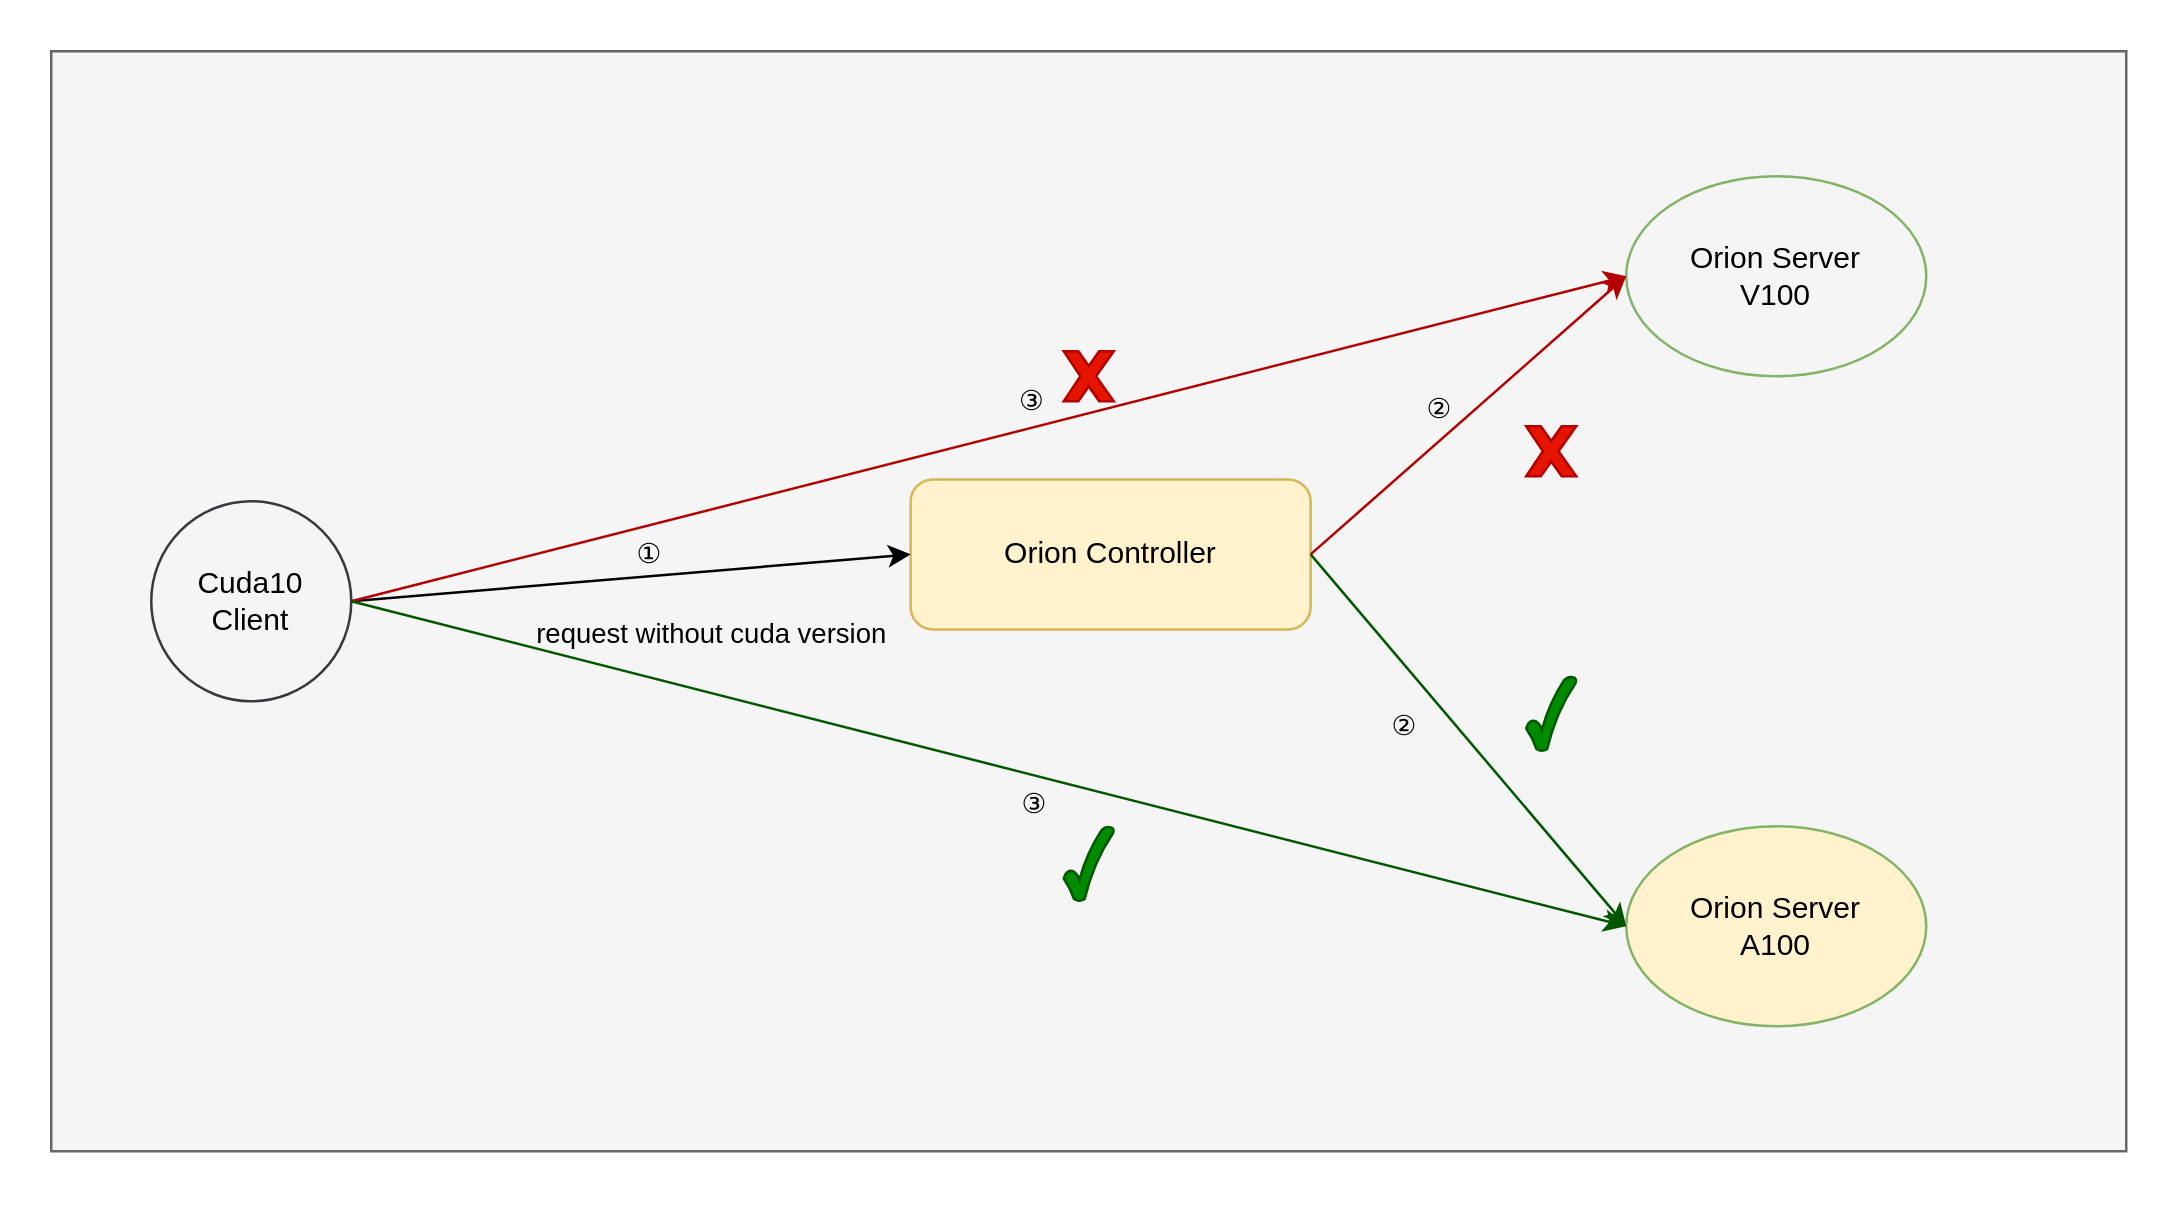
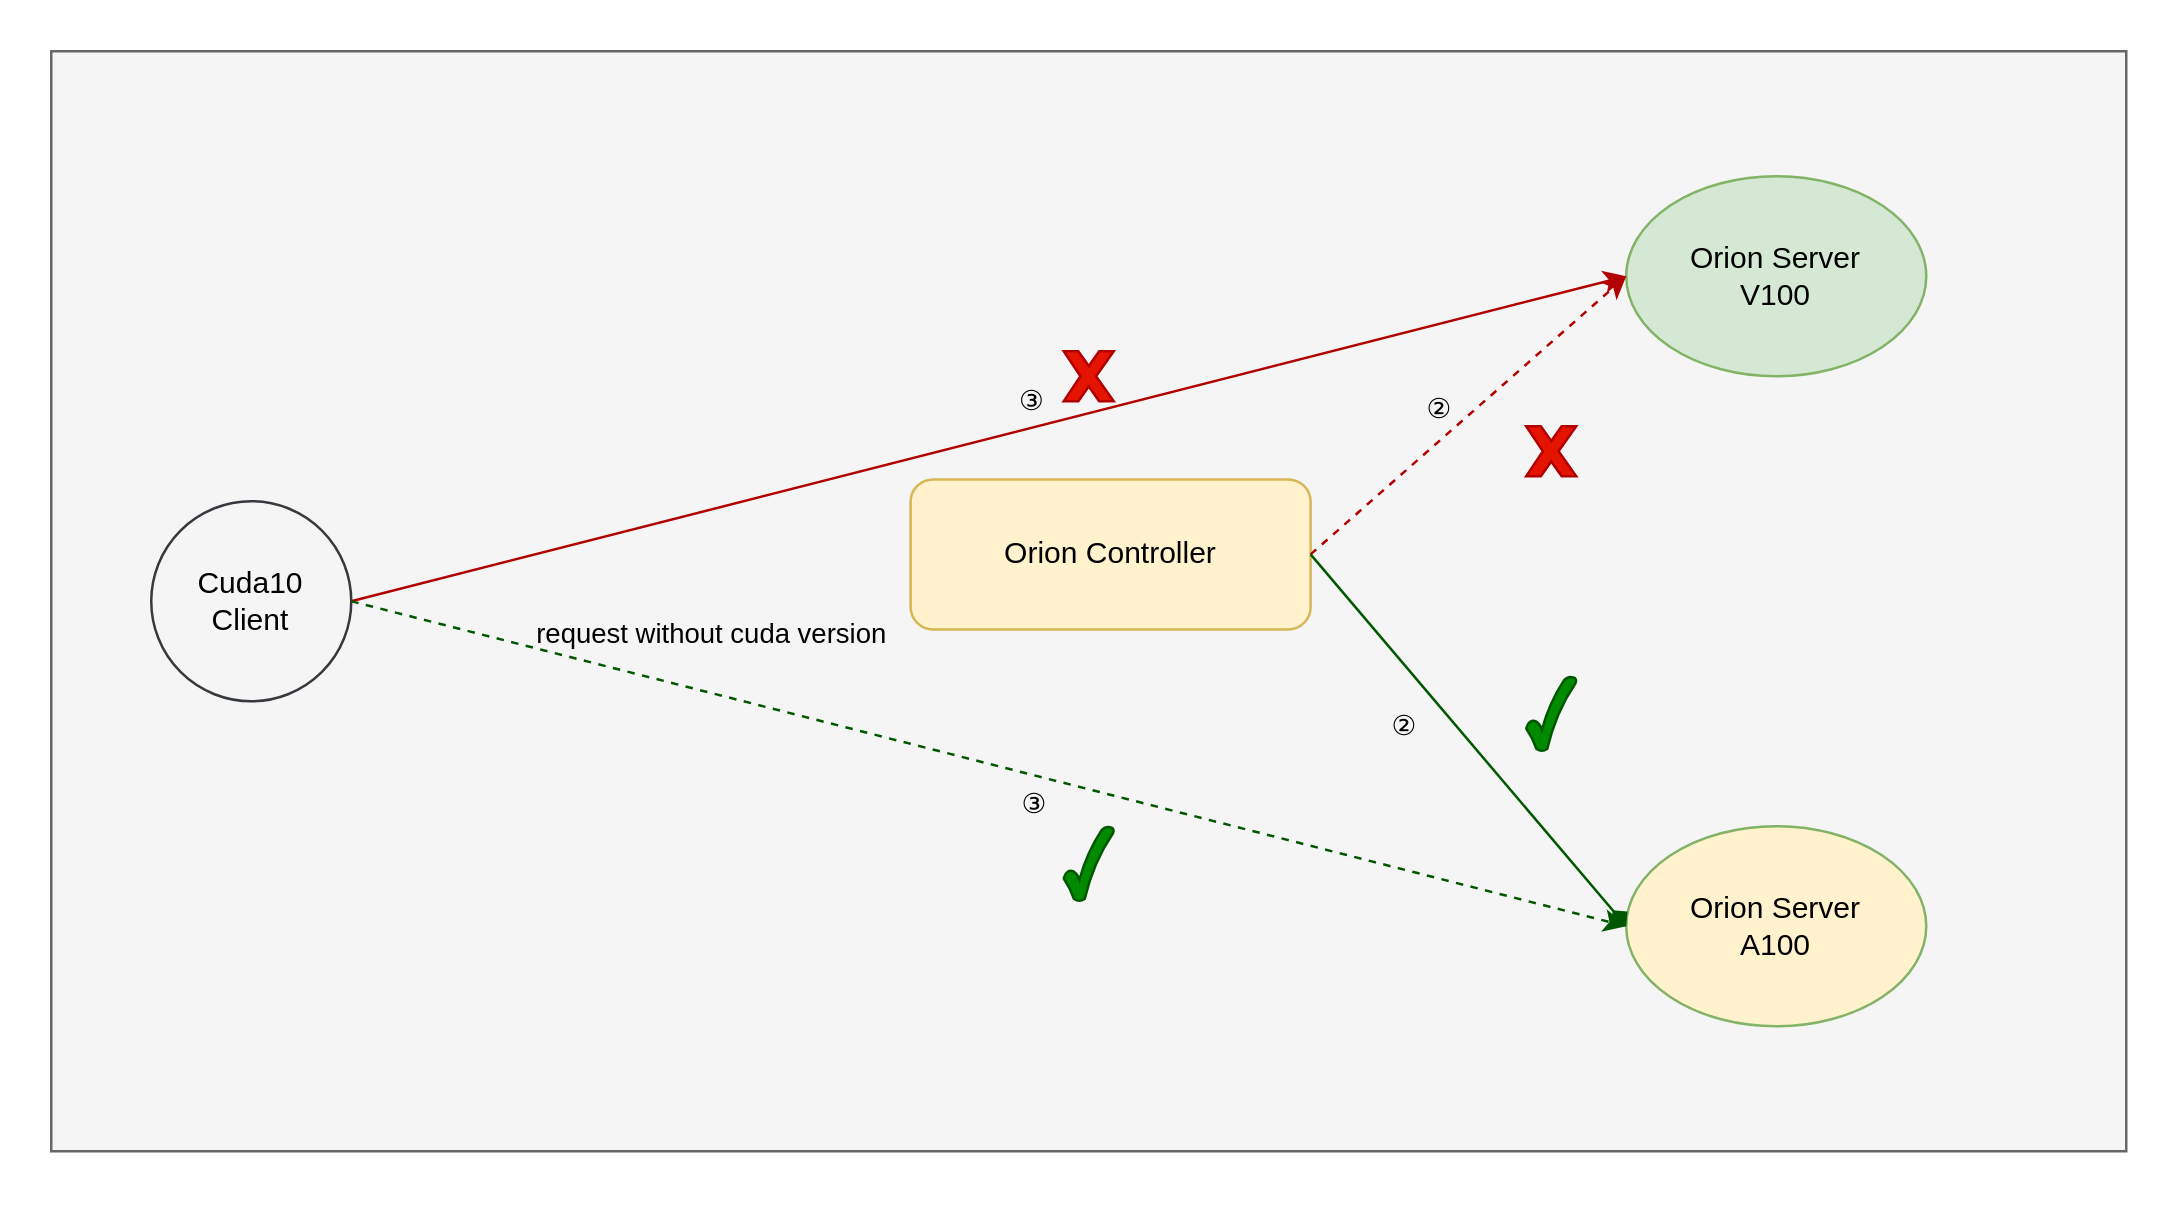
node "Orion Server V100": fillcolor #f5f5f5 -> #d5e8d4
edge "Orion Controller" -> "Orion Server V100": style solid -> dashed
edge "Cuda10 Client" -> "Orion Controller": removed, label "①"
edge "Cuda10 Client" -> "Orion Server A100": style solid -> dashed
edge "Orion Controller" -> "Orion Server A100": arrowhead classic -> diamond
